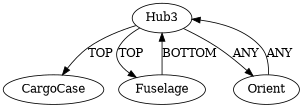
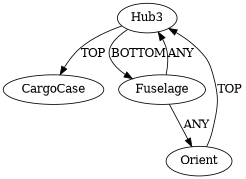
edge "Hub3" -> "Orient": now "Fuselage" -> "Orient"
edge "Hub3" -> "Fuselage": label "TOP" -> "BOTTOM"
edge "Fuselage" -> "Hub3": label "BOTTOM" -> "ANY"
edge "Orient" -> "Hub3": label "ANY" -> "TOP"
